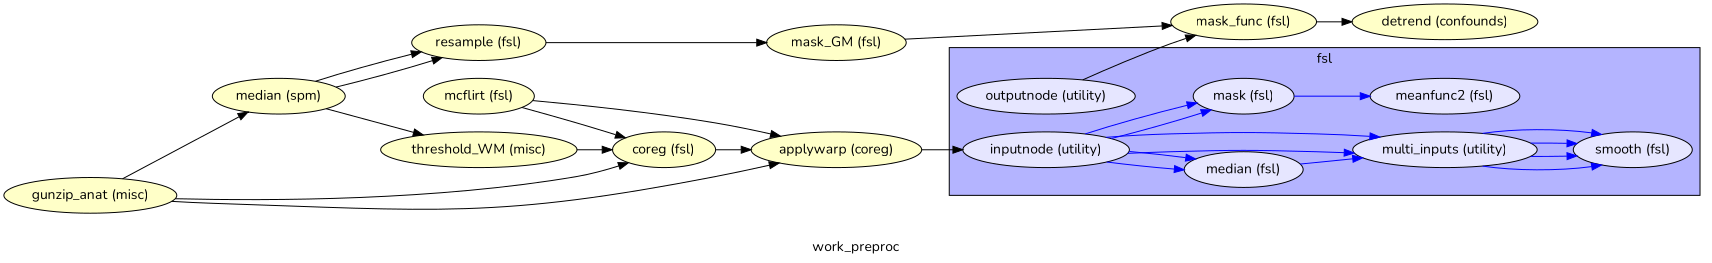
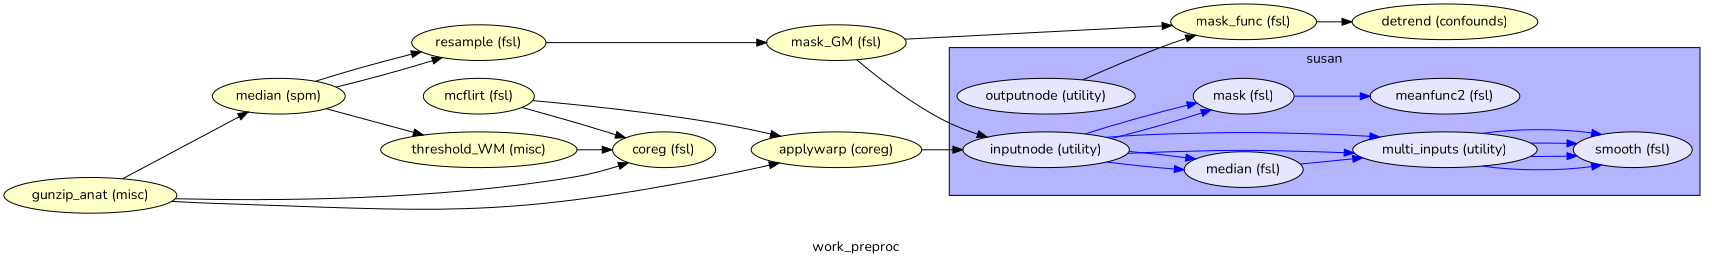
cluster "fsl": label "fsl" -> "susan"
edge "mask_GM (fsl)" -> "inputnode (utility)": added
edge "coreg (fsl)" -> "applywarp (coreg)": removed
